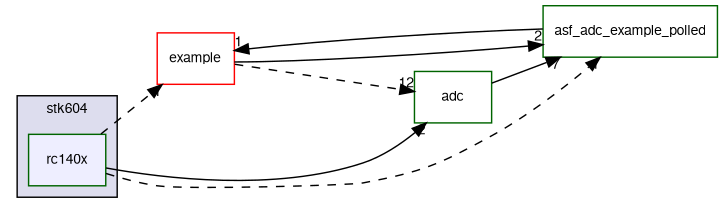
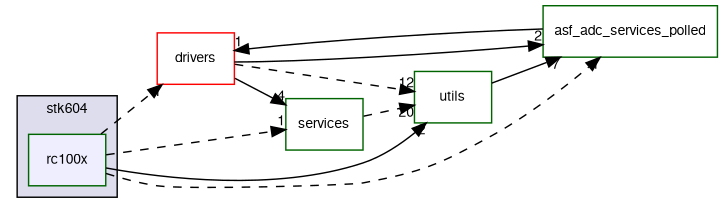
node "asf_adc_example_polled": label "asf_adc_example_polled" -> "asf_adc_services_polled"
node "example": label "example" -> "drivers"
node "adc": label "adc" -> "utils"
node "services": added
node "rc140x": label "rc140x" -> "rc100x"
